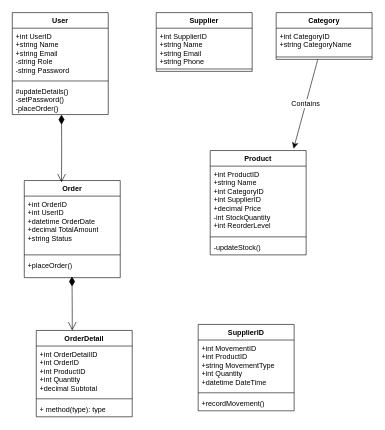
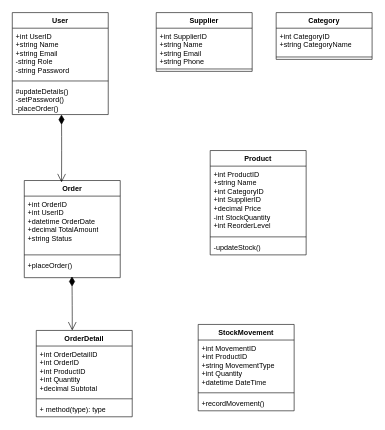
edge "Category" -> "Product": removed, label "Contains"
node "SupplierID": label "SupplierID" -> "StockMovement"
